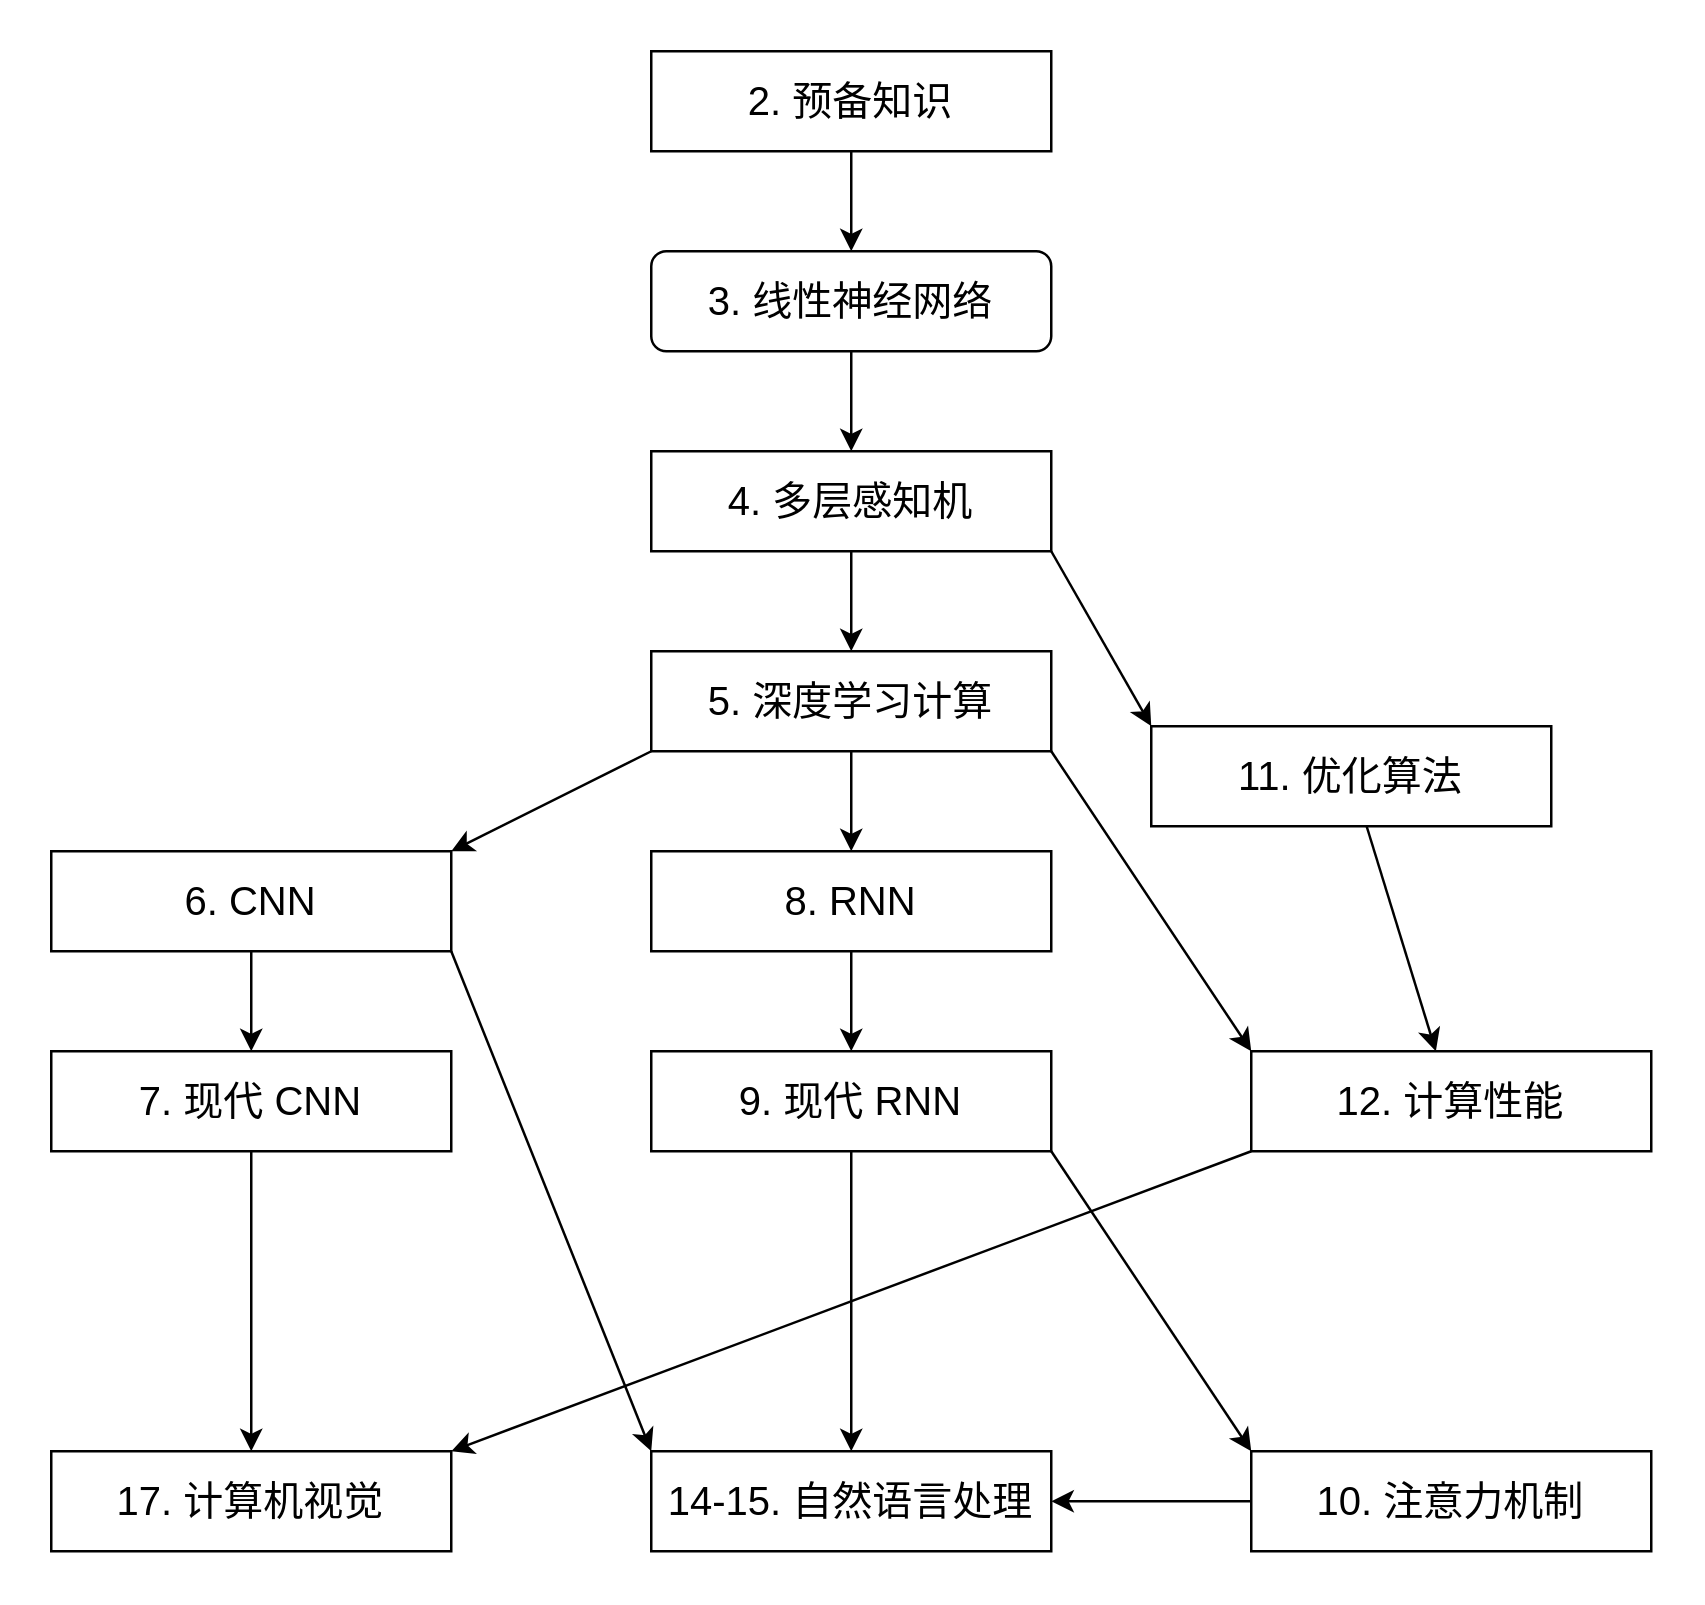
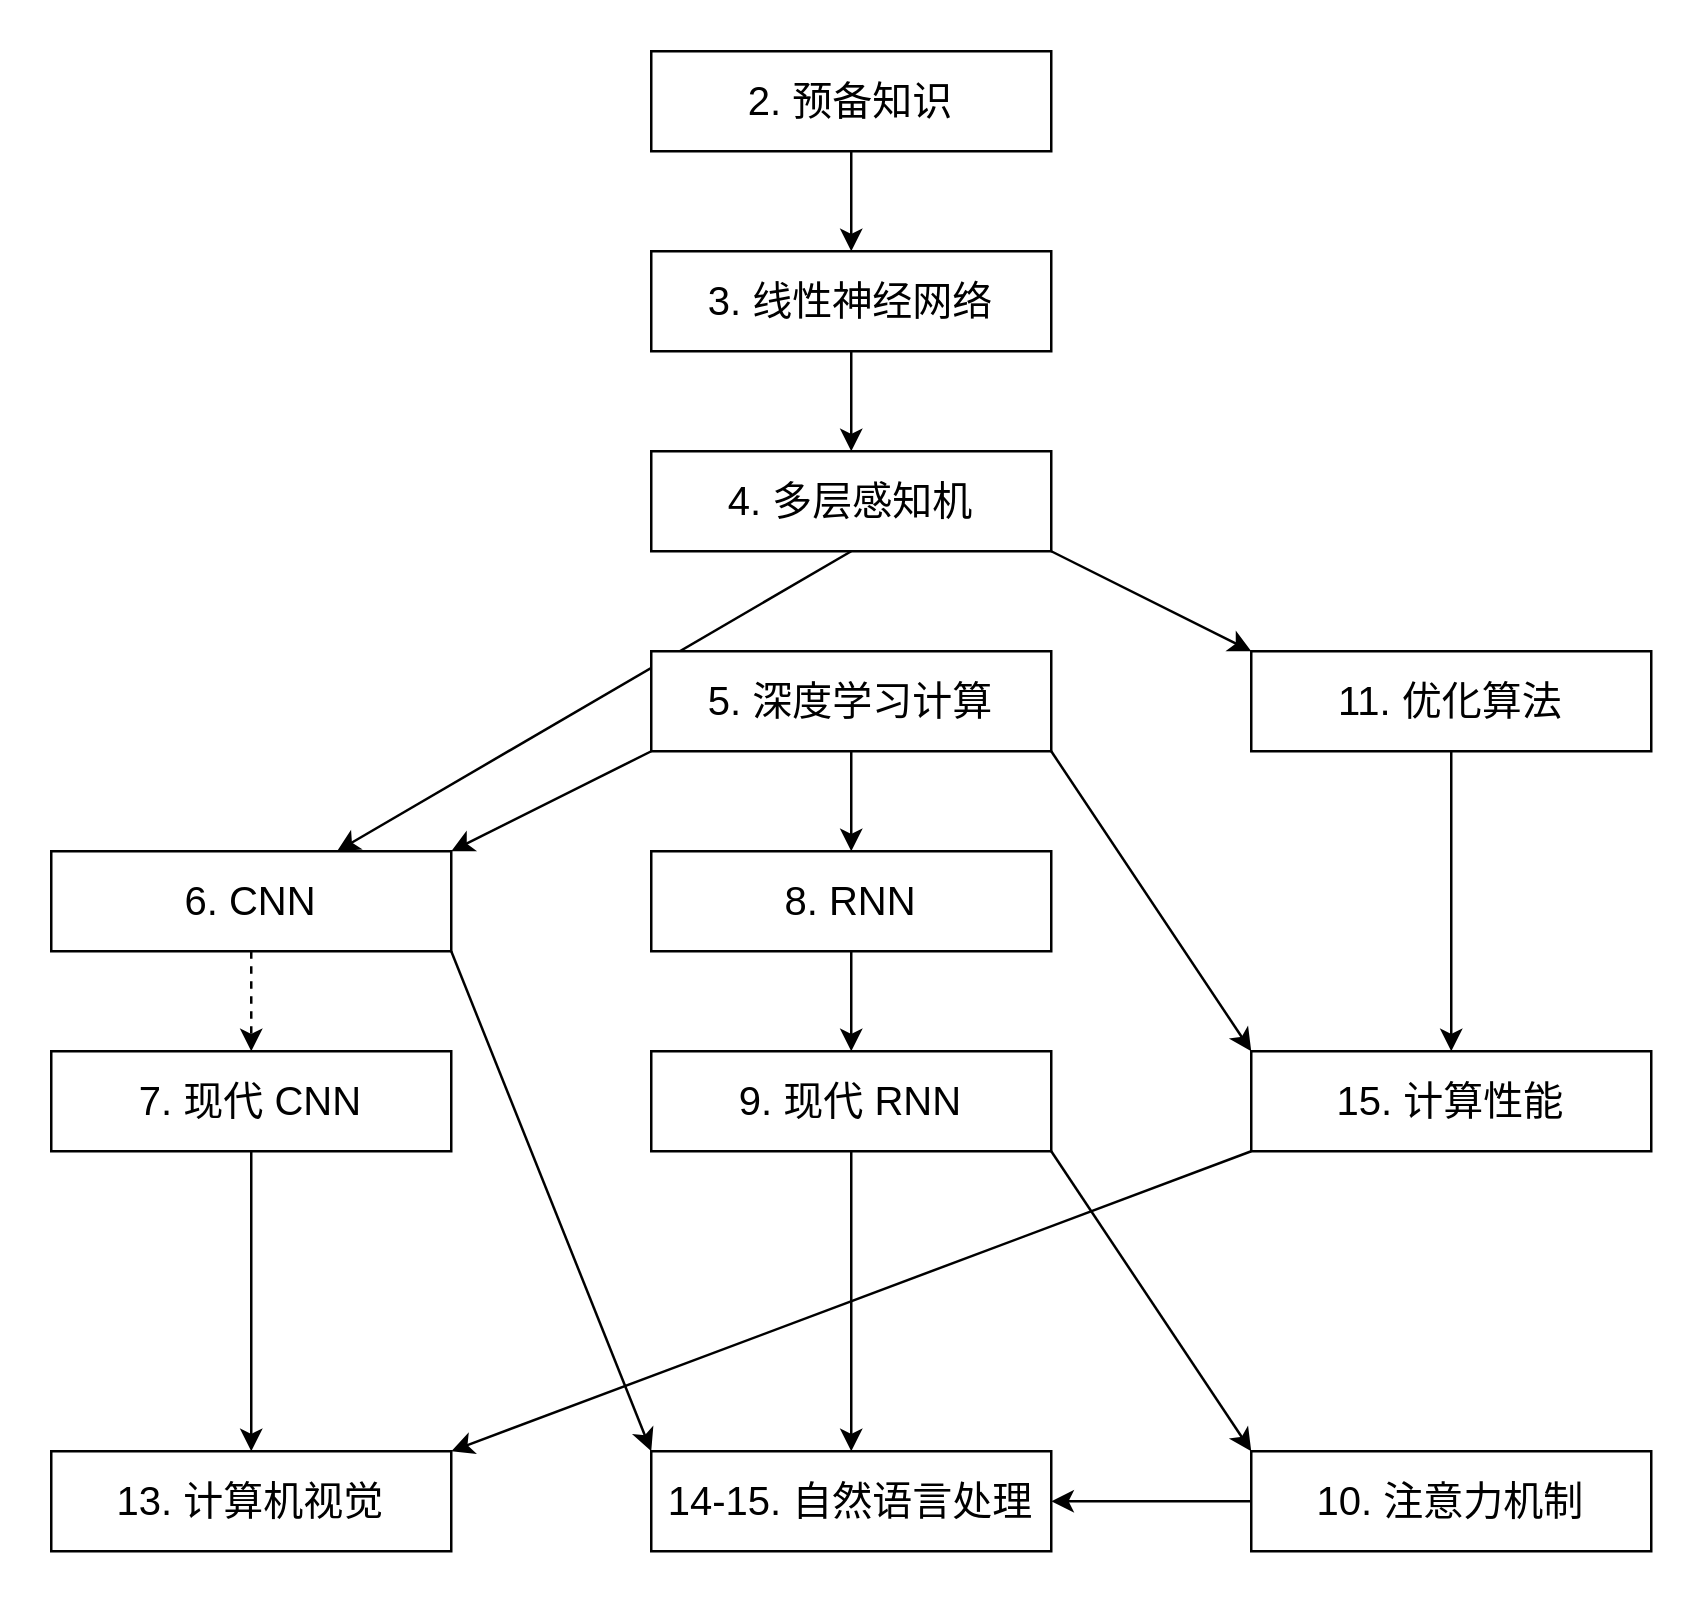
node "3. 线性神经网络": shape rounded rectangle -> rectangle
edge "4. 多层感知机" -> "5. 深度学习计算": now "4. 多层感知机" -> "6. CNN"
node "11. 优化算法": moved (1351, 776) -> (1451, 701)
edge "6. CNN" -> "7. 现代 CNN": style solid -> dashed
node "12. 计算性能": label "12. 计算性能" -> "15. 计算性能"
node "17. 计算机视觉": label "17. 计算机视觉" -> "13. 计算机视觉"
